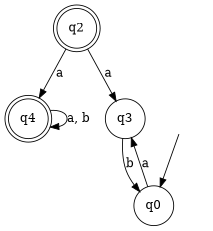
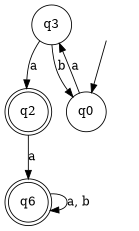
edge "q2" -> "q3": reversed
node "q4": label "q4" -> "q6"
